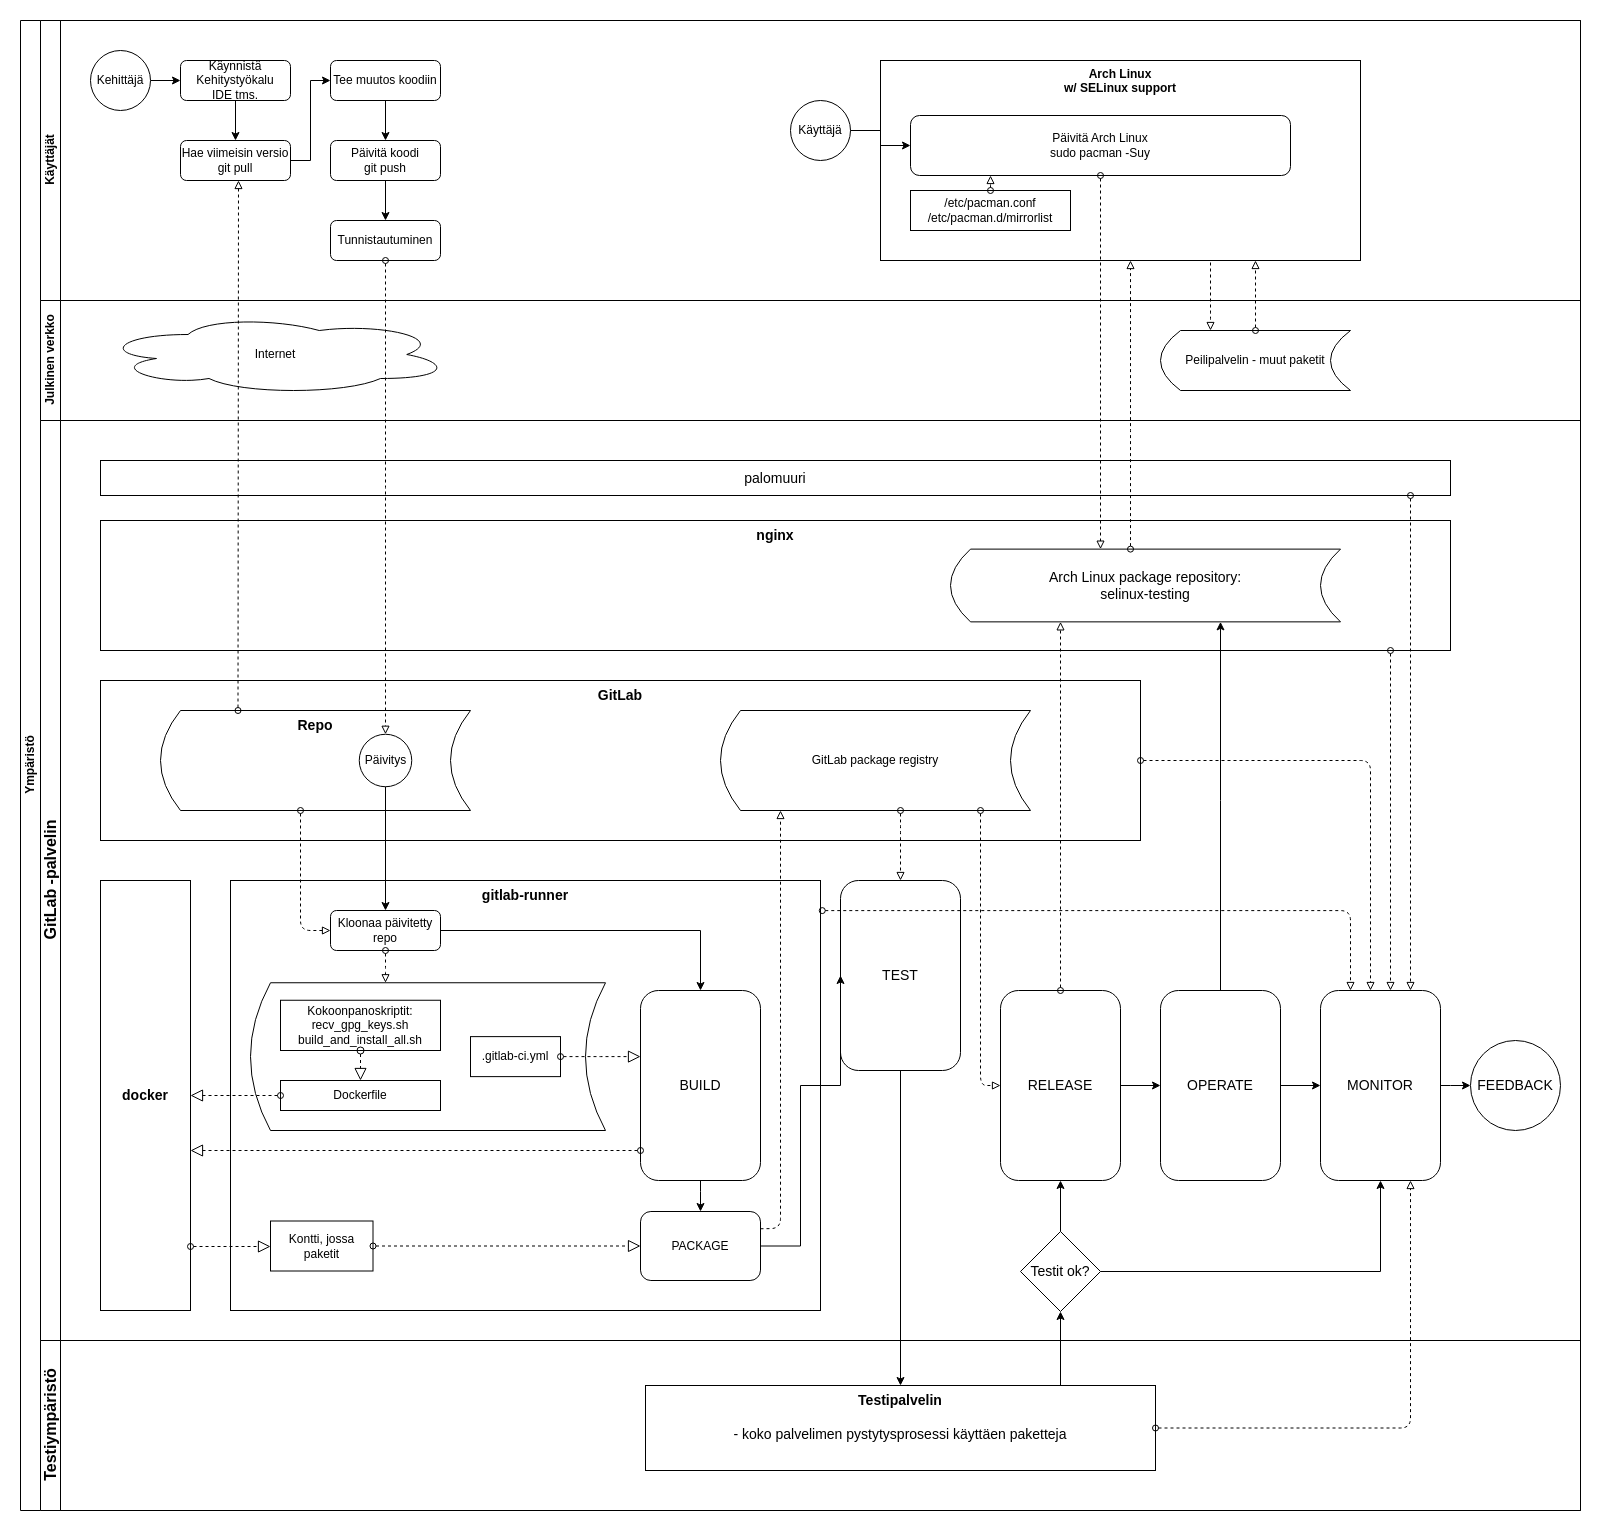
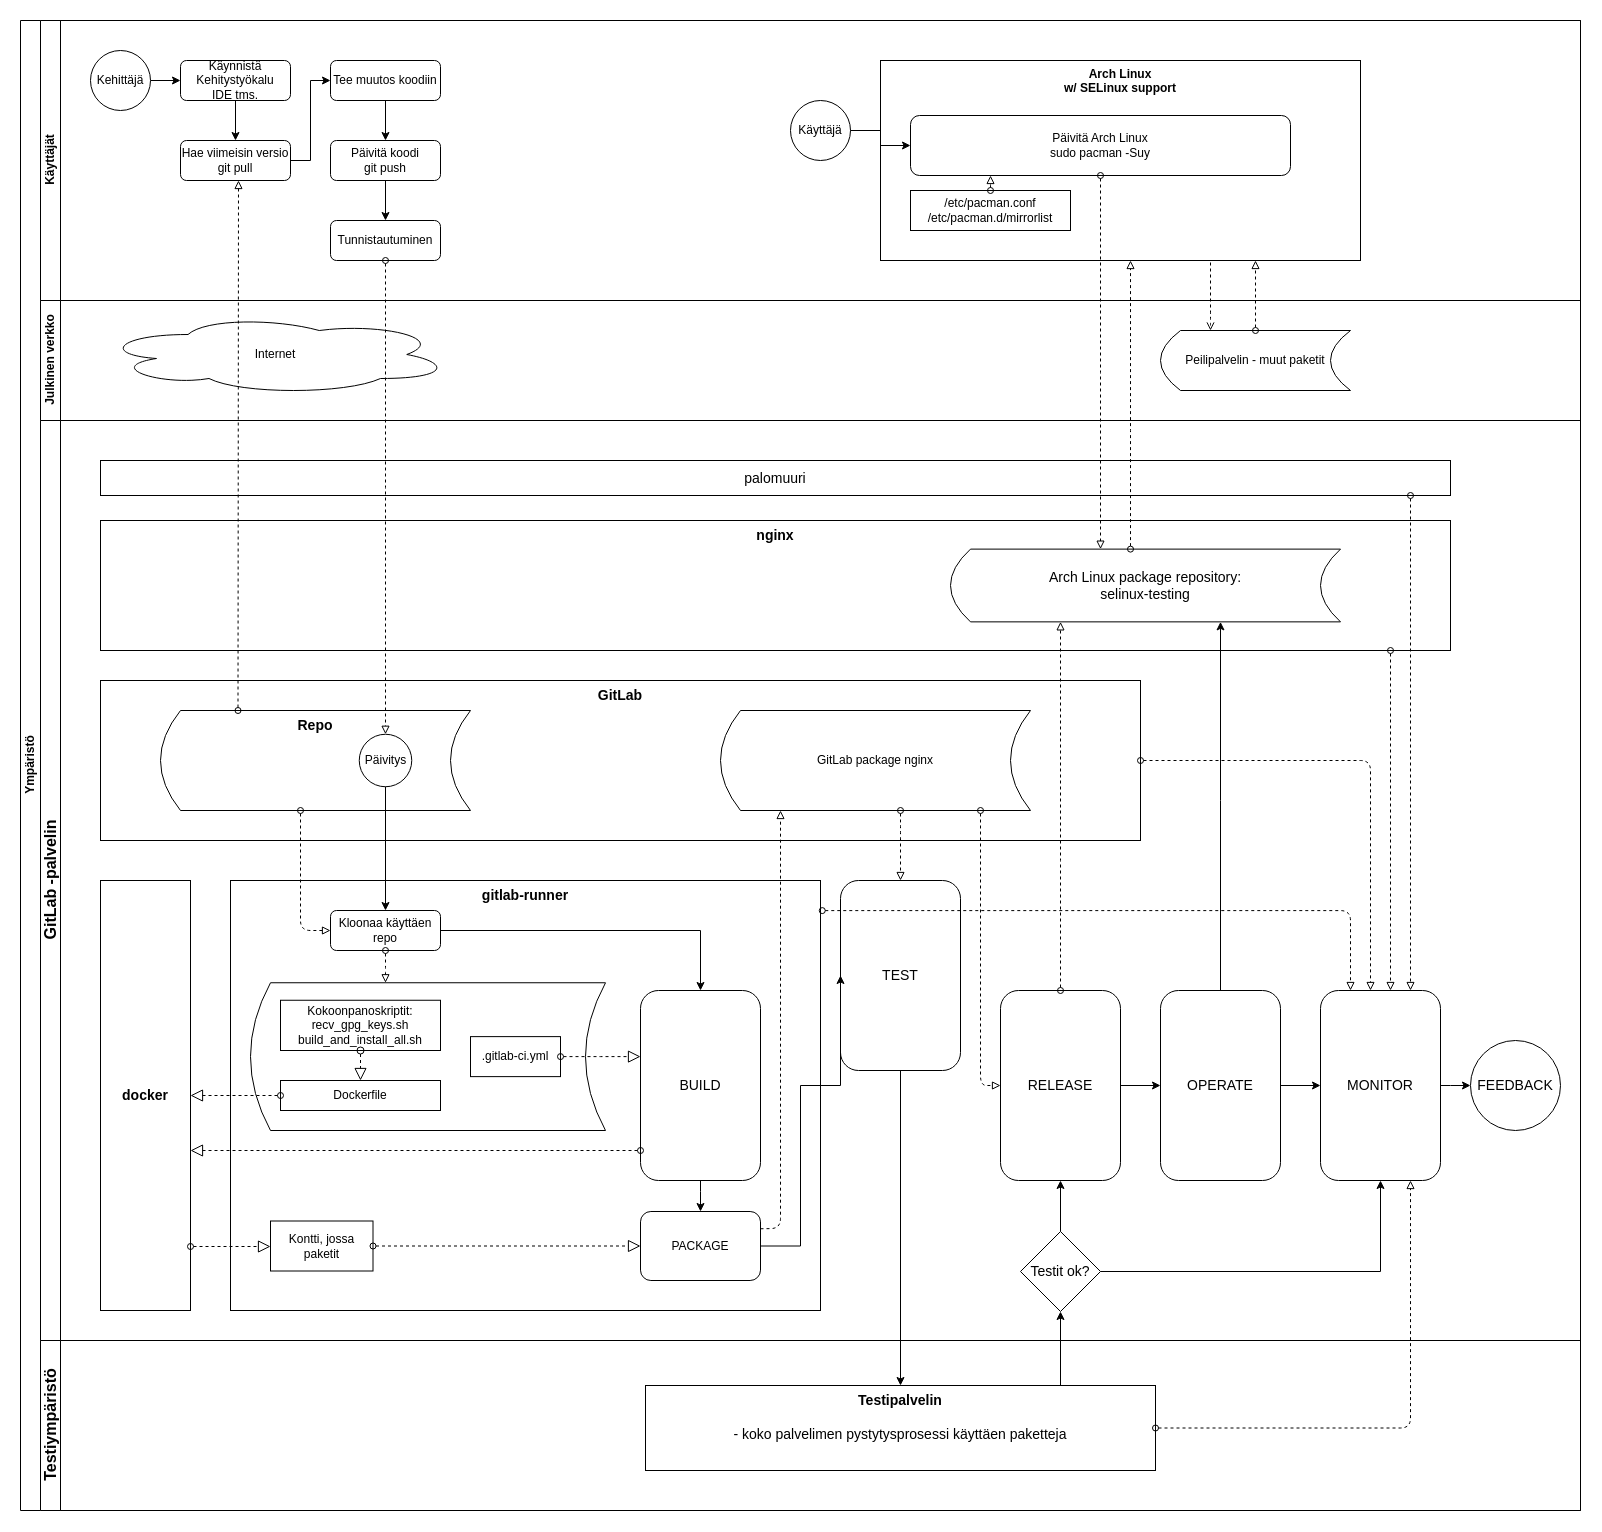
edge "Päivitä Arch Linux sudo pacman -Suy" -- "Peilipalvelin - muut paketit": arrowhead block -> open
node "GitLab package registry": label "GitLab package registry" -> "GitLab package nginx"
node "Kloonaa päivitetty repo": label "Kloonaa päivitetty repo" -> "Kloonaa käyttäen repo"
